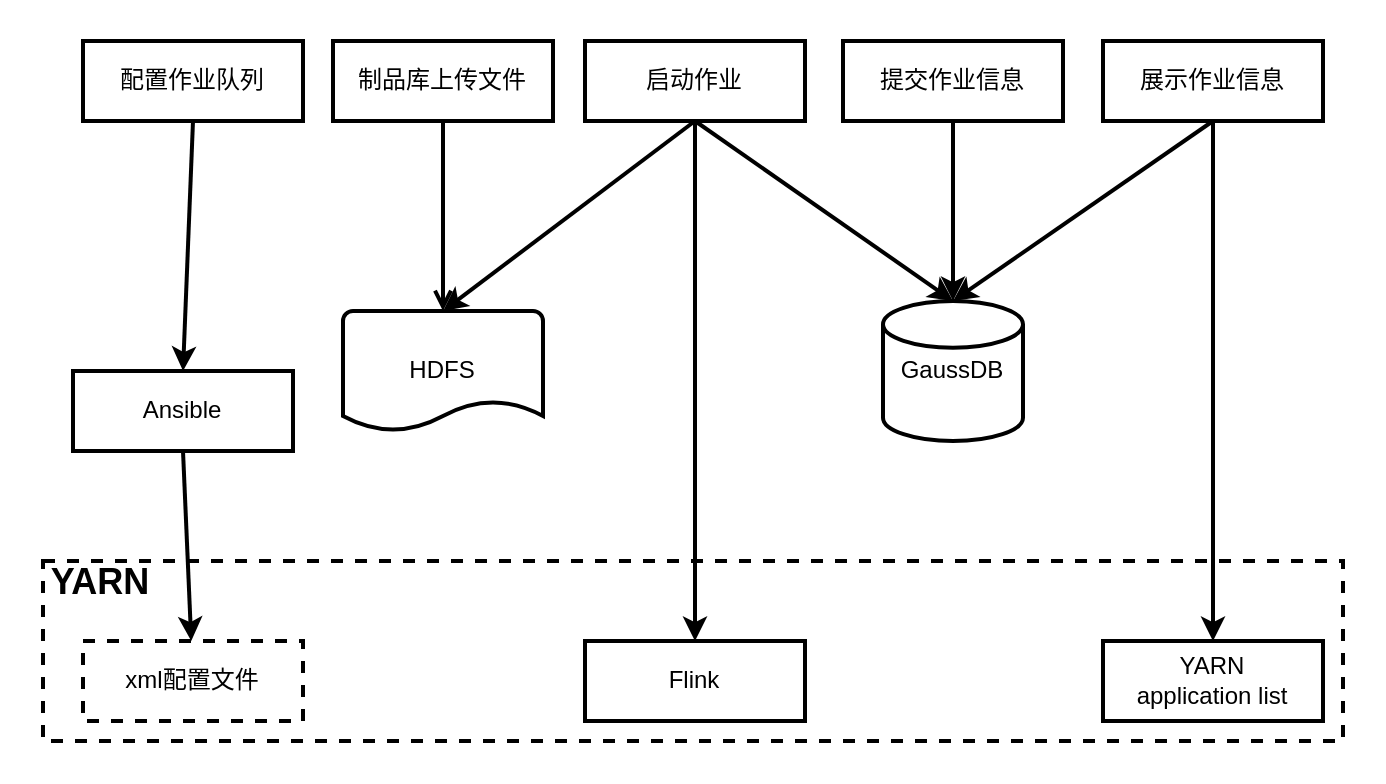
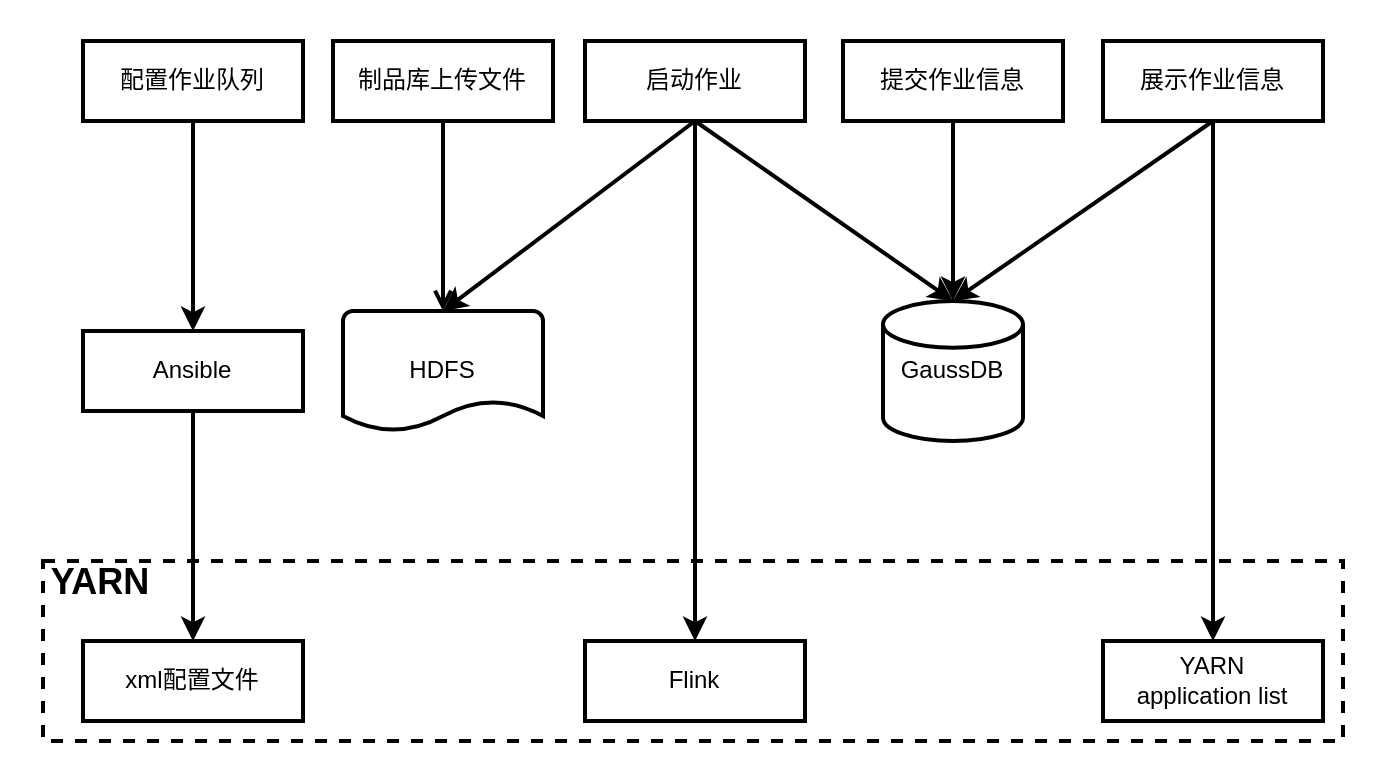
node "Ansible": moved (183, 411) -> (193, 371)
node "xml配置文件": style dashed -> solid
